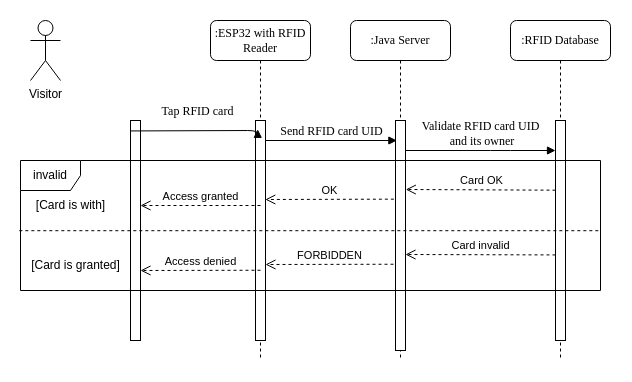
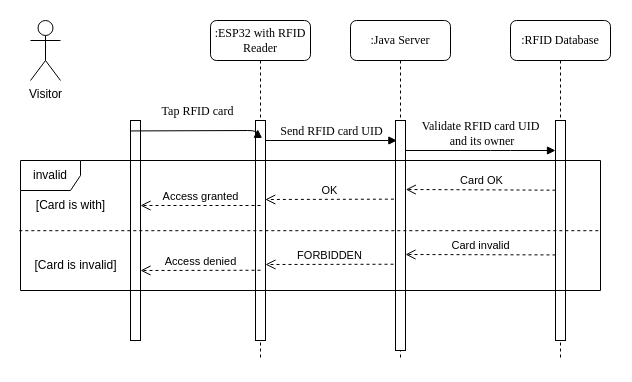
node "[Card is granted]": label "[Card is granted]" -> "[Card is invalid]"
